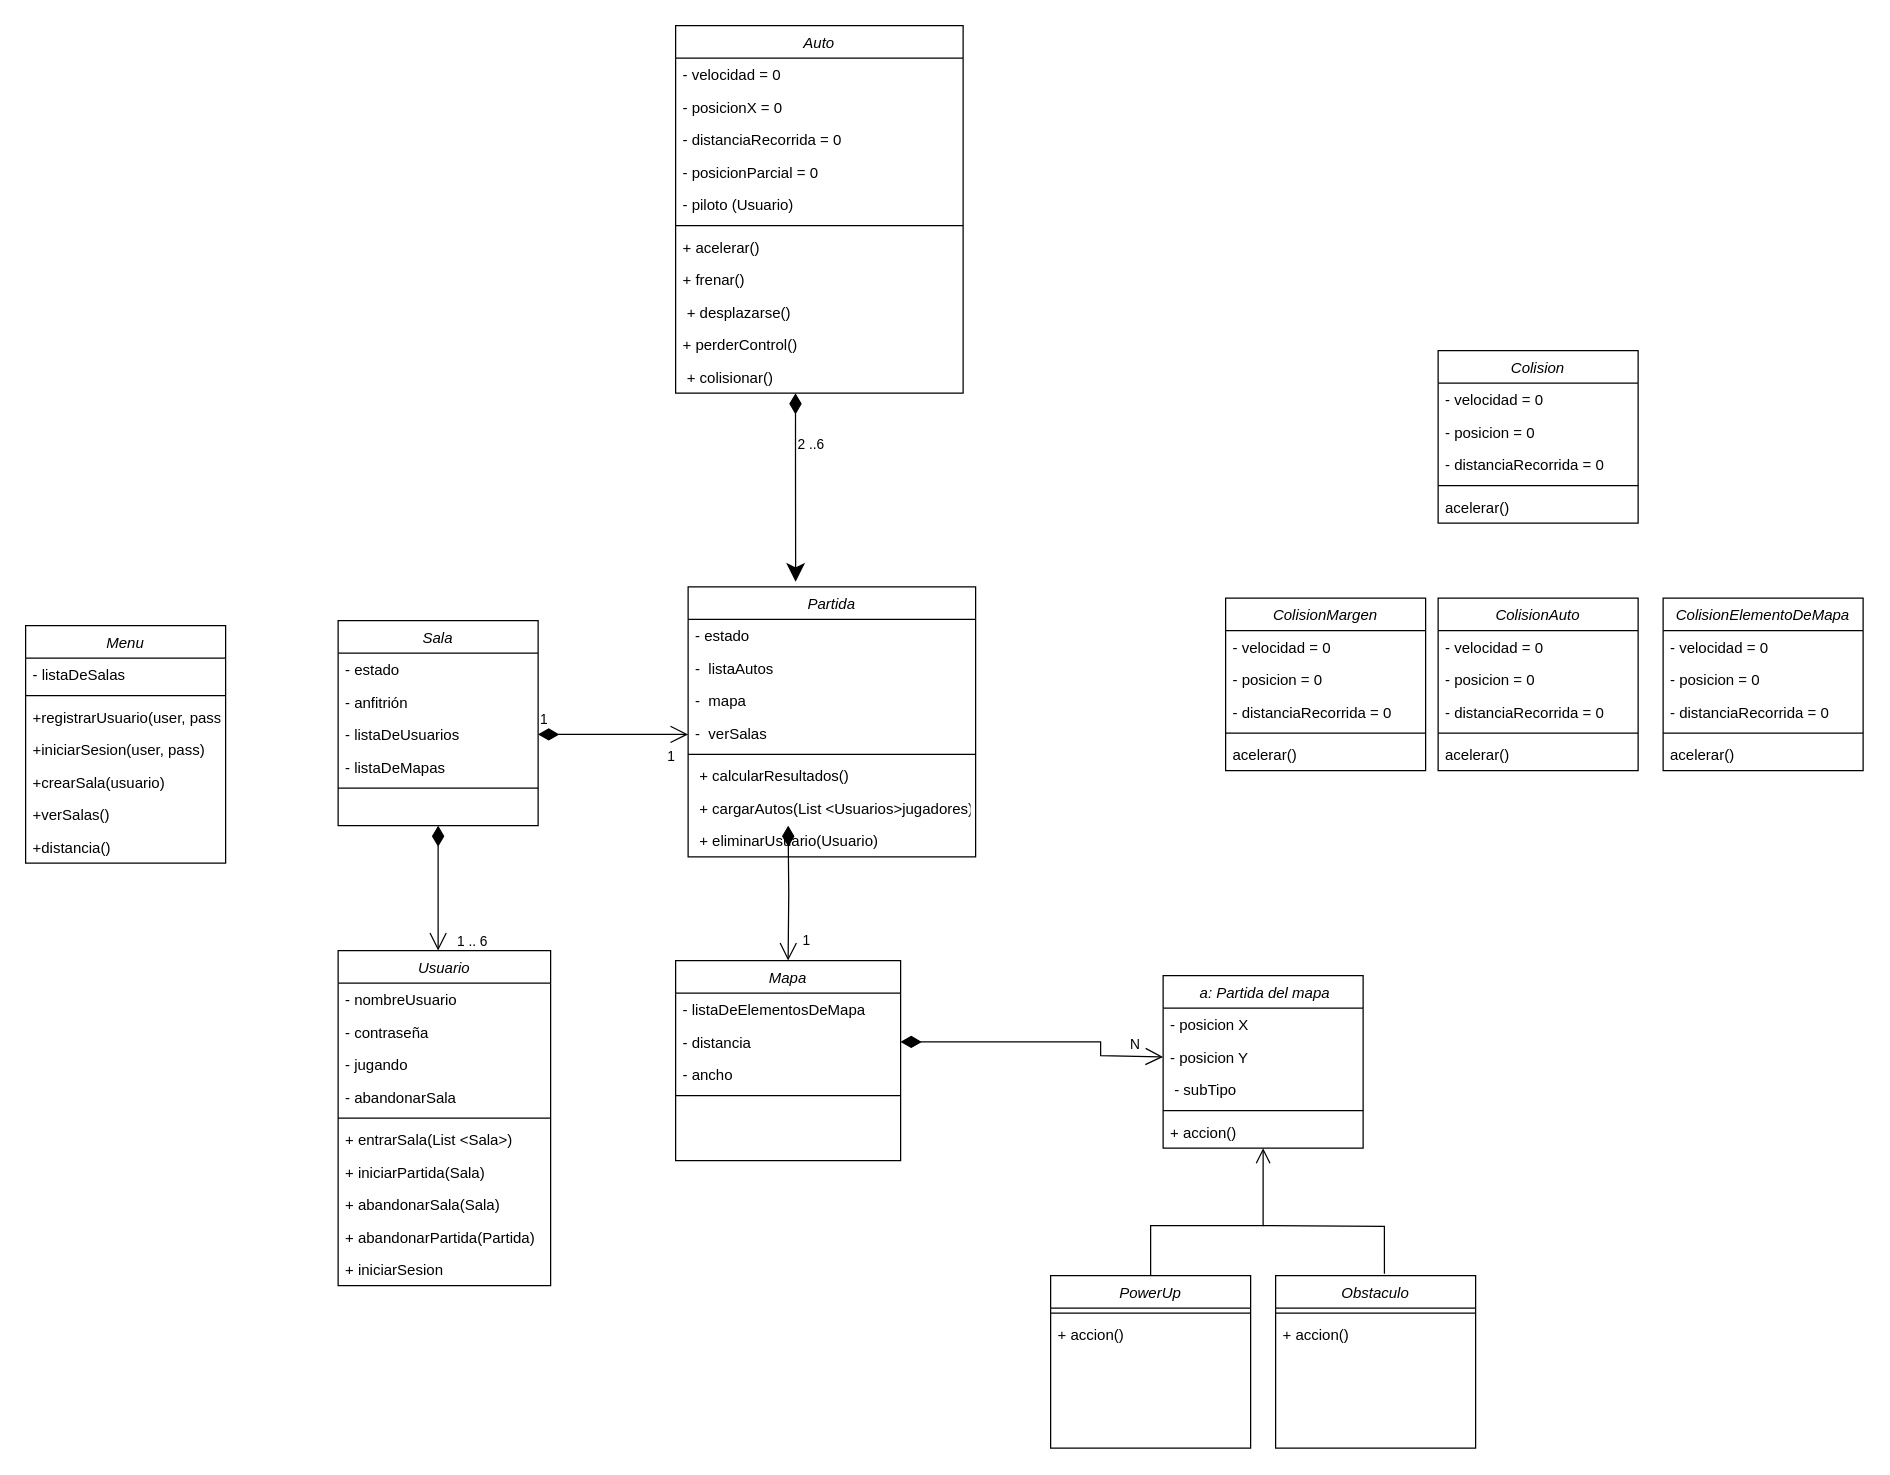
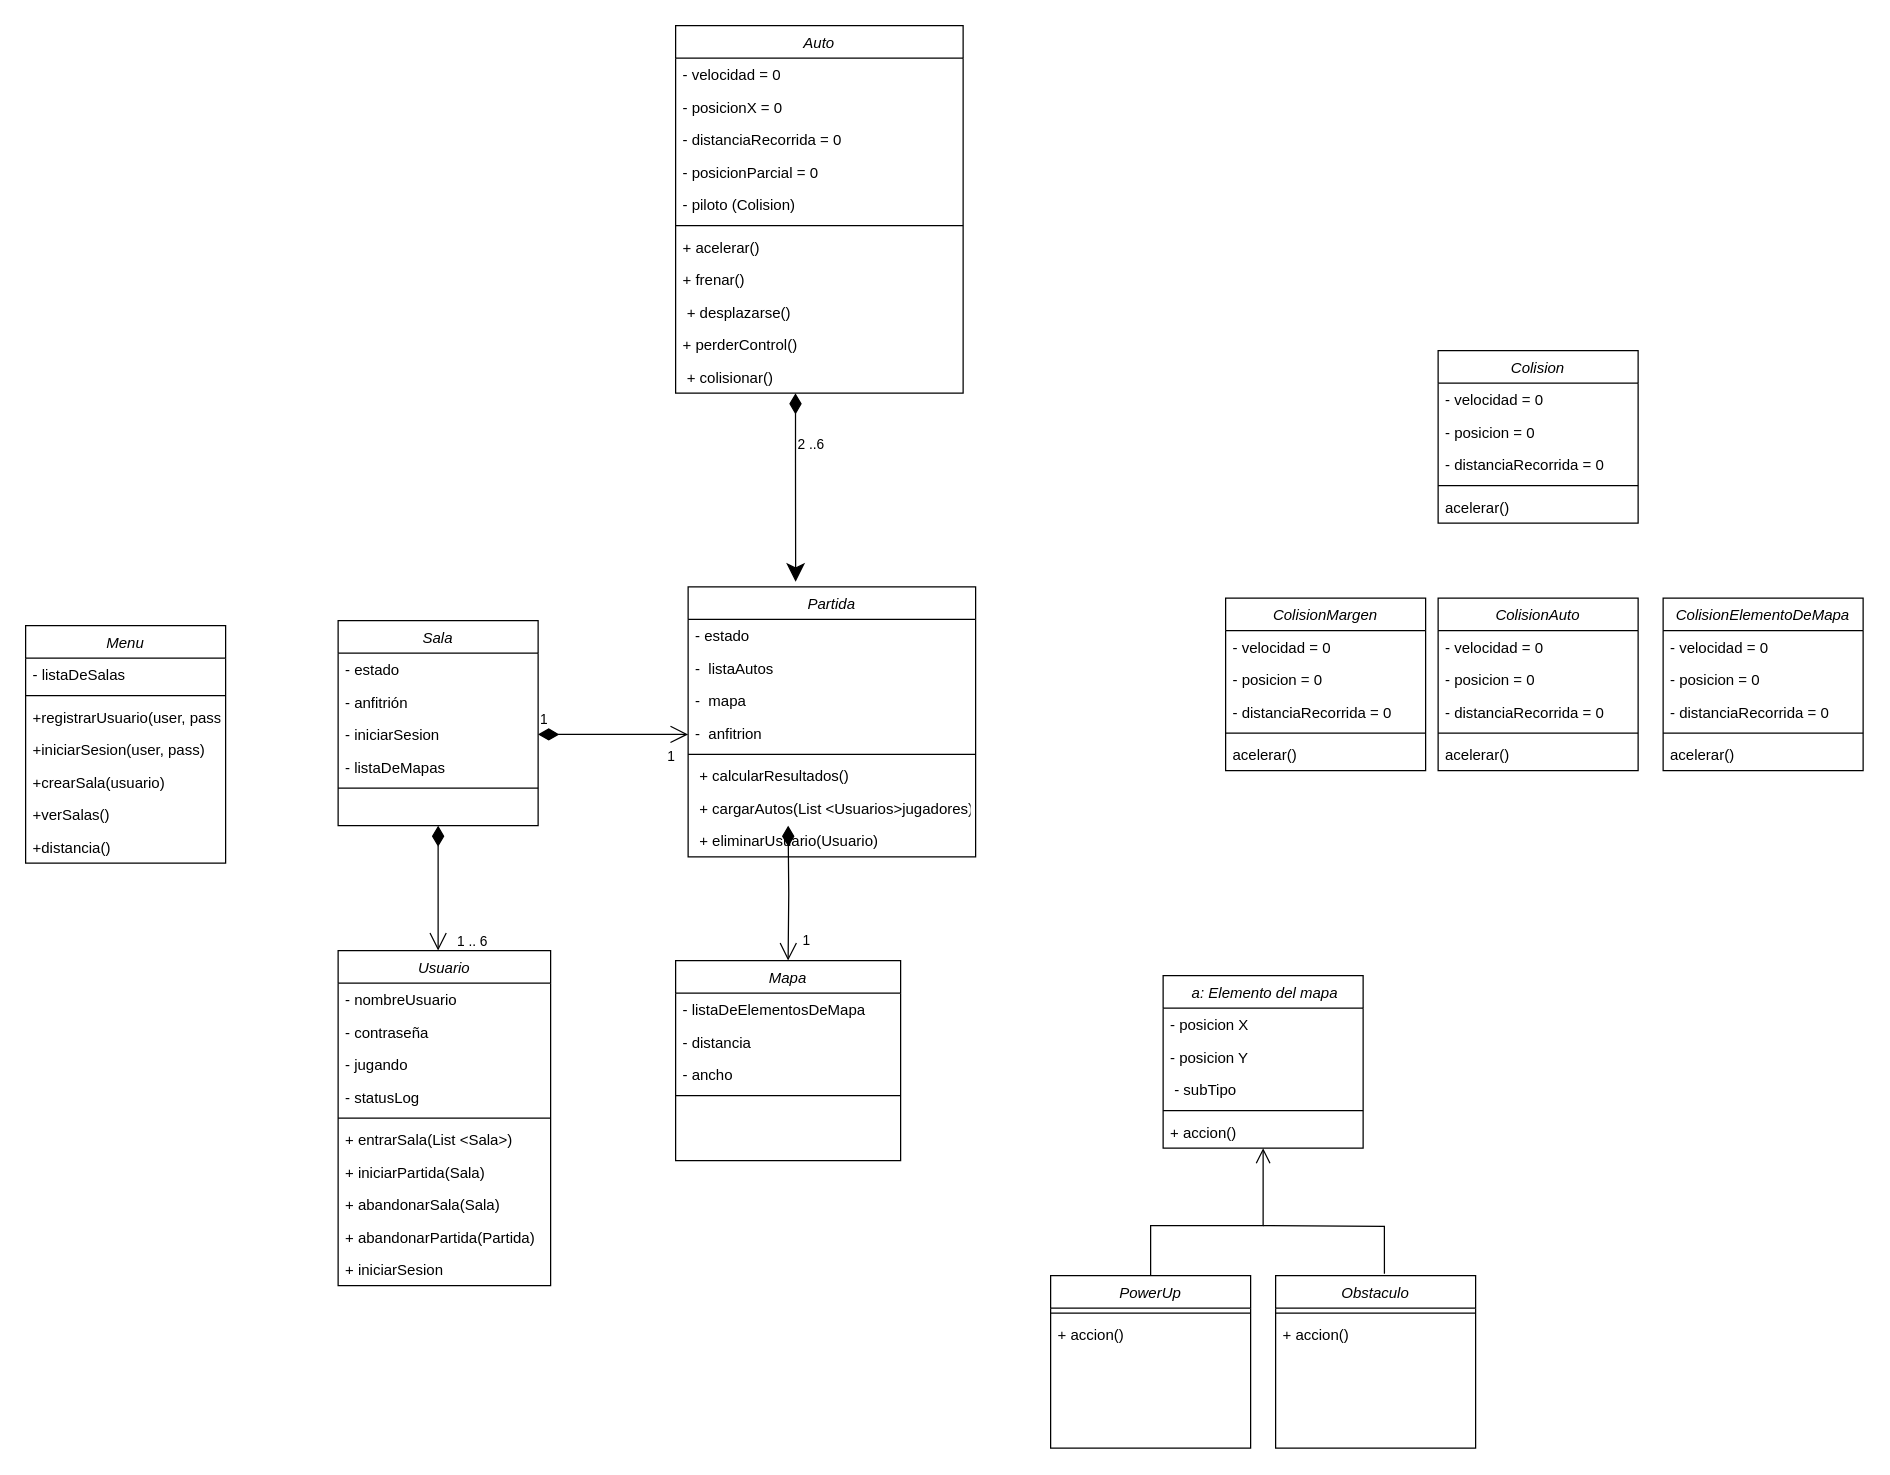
node "- piloto (Usuario)": label "- piloto (Usuario)" -> "- piloto (Colision)"
node "- verSalas": label "- verSalas" -> "- anfitrion"
node "- listaDeUsuarios": label "- listaDeUsuarios" -> "- iniciarSesion"
node "a: Partida del mapa": label "a: Partida del mapa" -> "a: Elemento del mapa"
edge "- distancia" -- "- posicion Y": removed, label "N"
node "- abandonarSala": label "- abandonarSala" -> "- statusLog"
